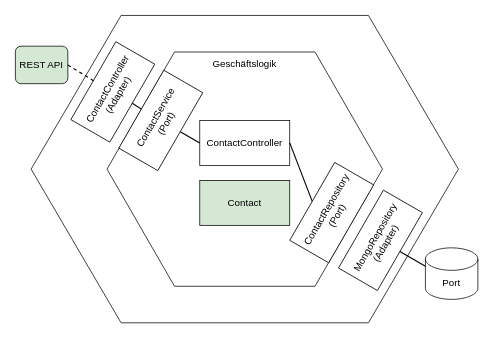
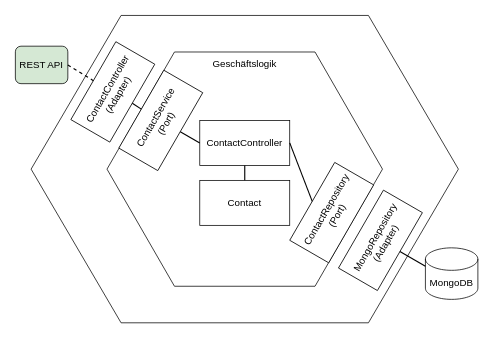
edge "ContactController" -- "Contact": added
node "Contact": fillcolor #d5e8d4 -> #ffffff
node "Port": label "Port" -> "MongoDB"
